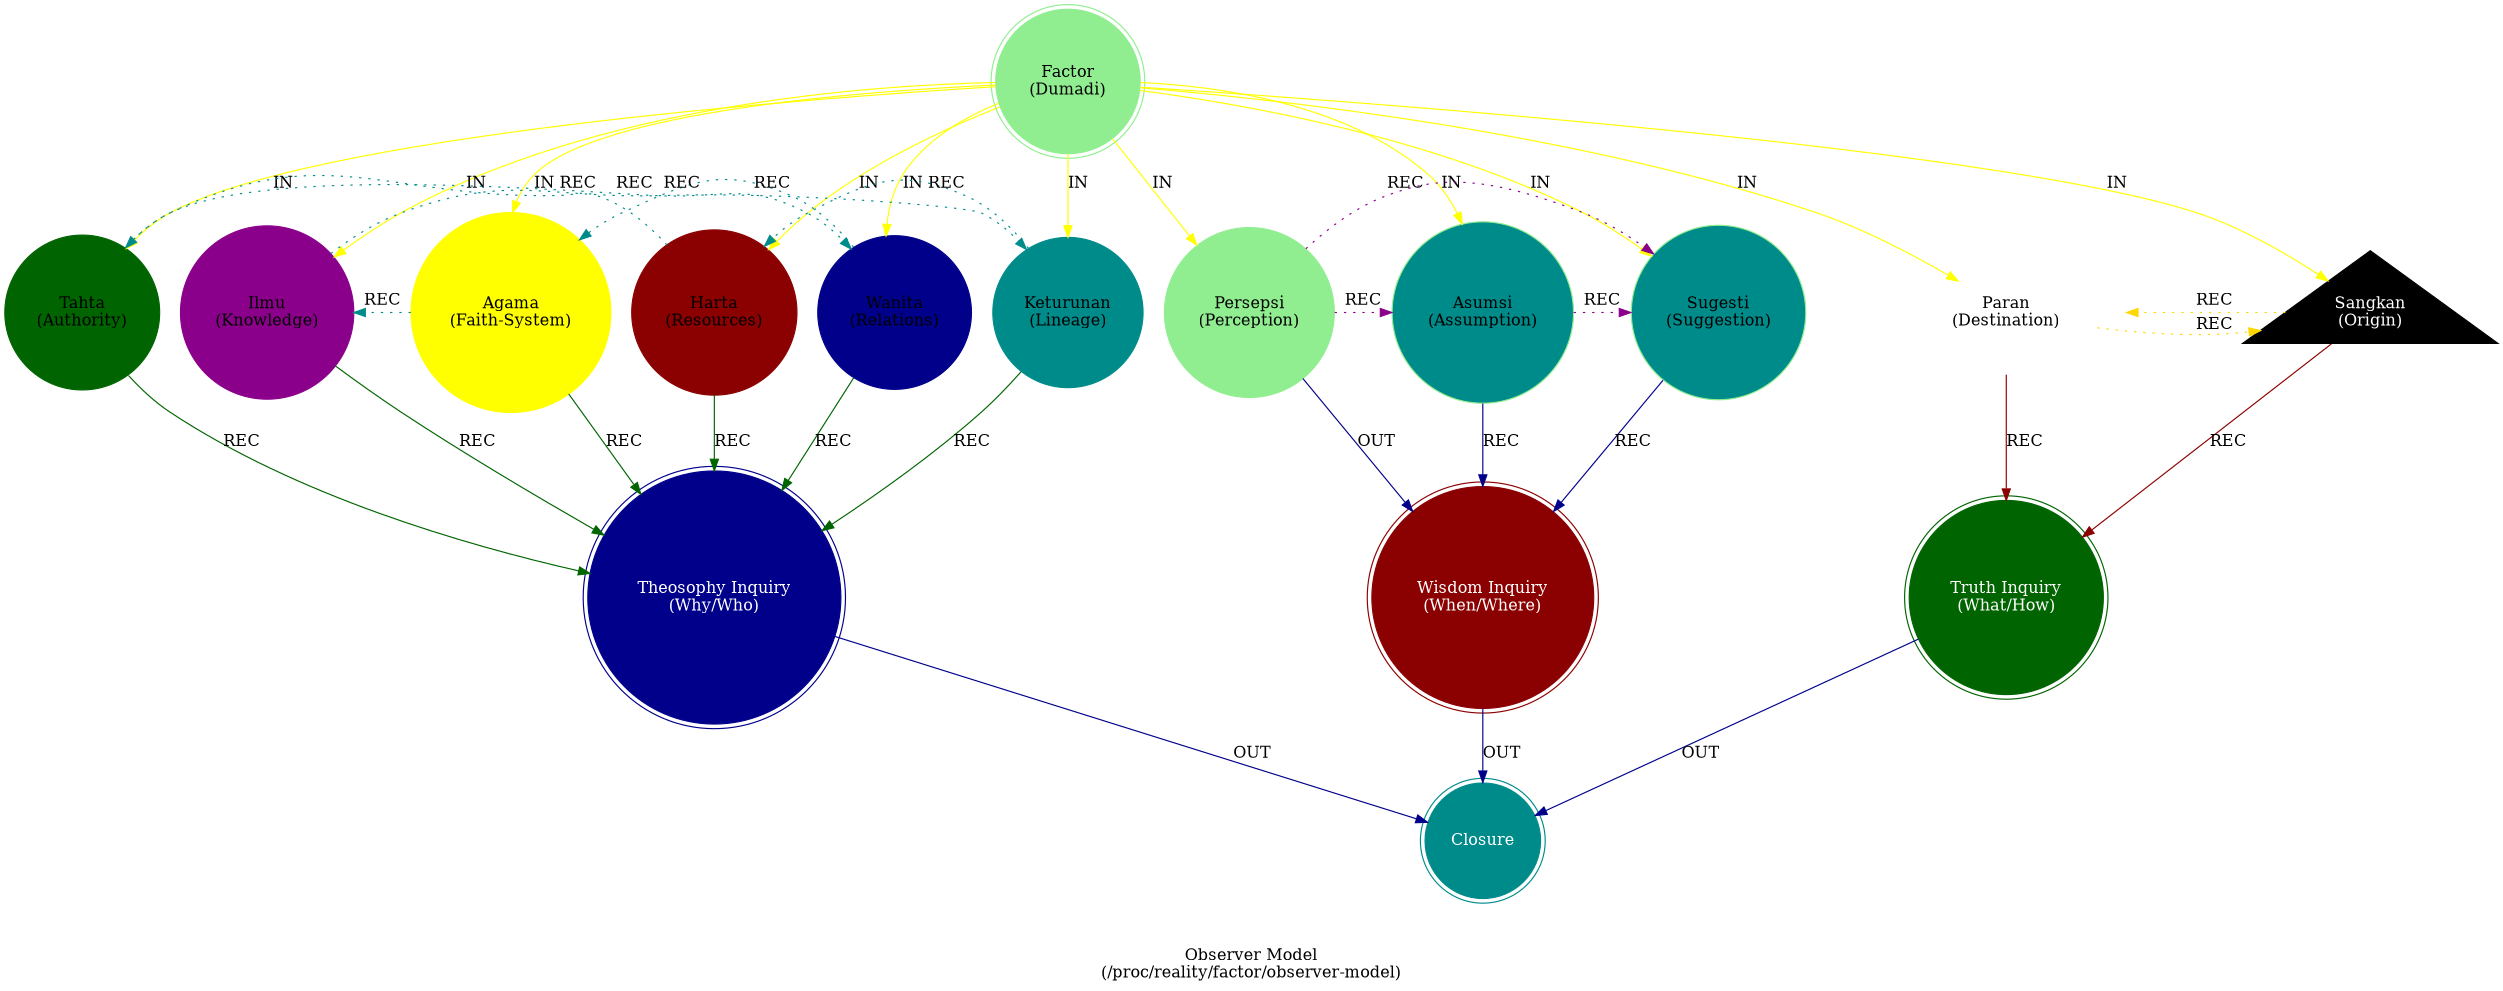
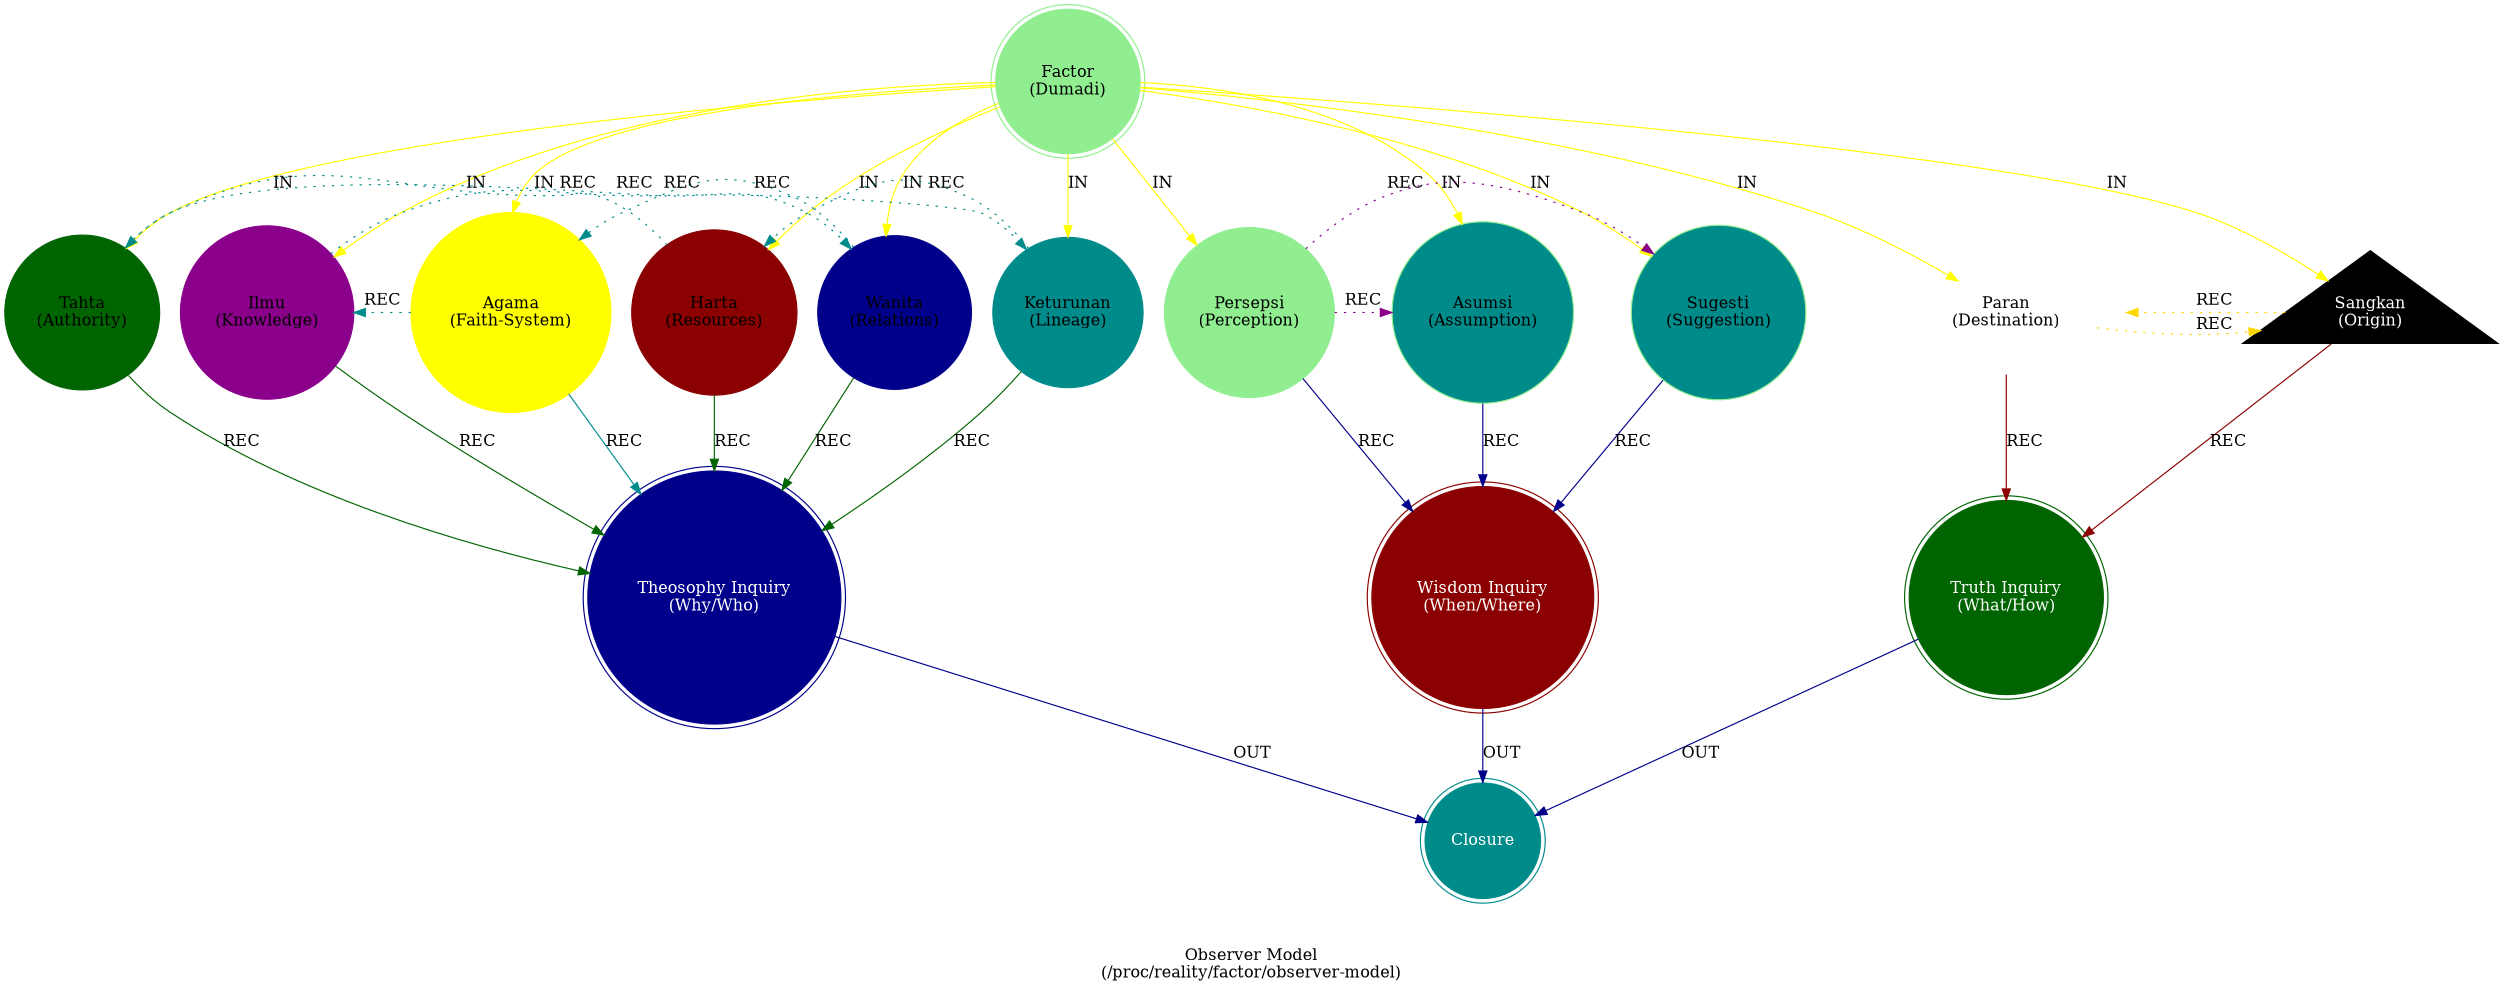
edge "Asumsi (Assumption)" -> "Sugesti (Suggestion)": removed, label "REC"
edge "Agama (Faith-System)" -> "Theosophy Inquiry (Why/Who)": color darkgreen -> darkcyan
edge "Persepsi (Perception)" -> "Wisdom Inquiry (When/Where)": label "OUT" -> "REC"
